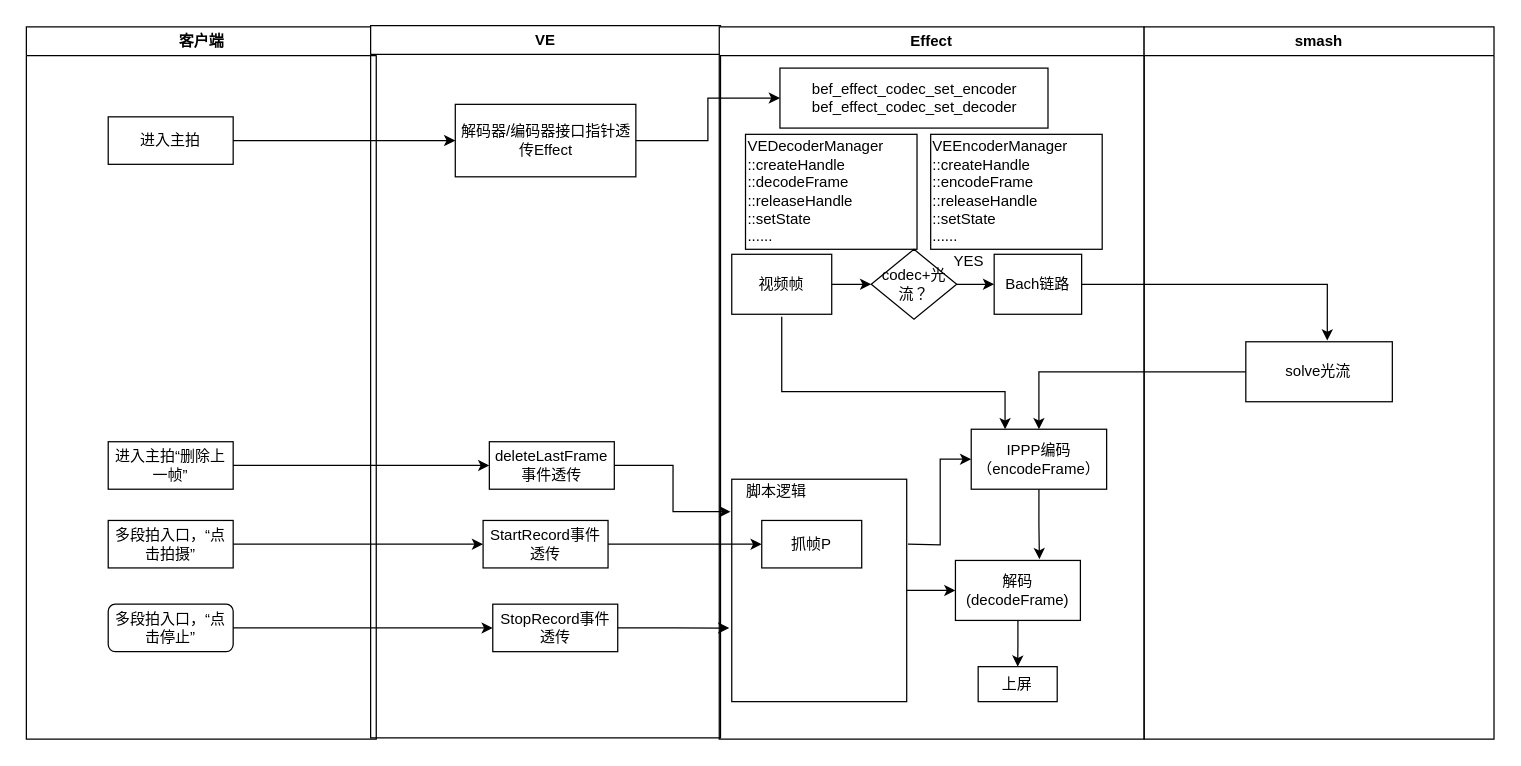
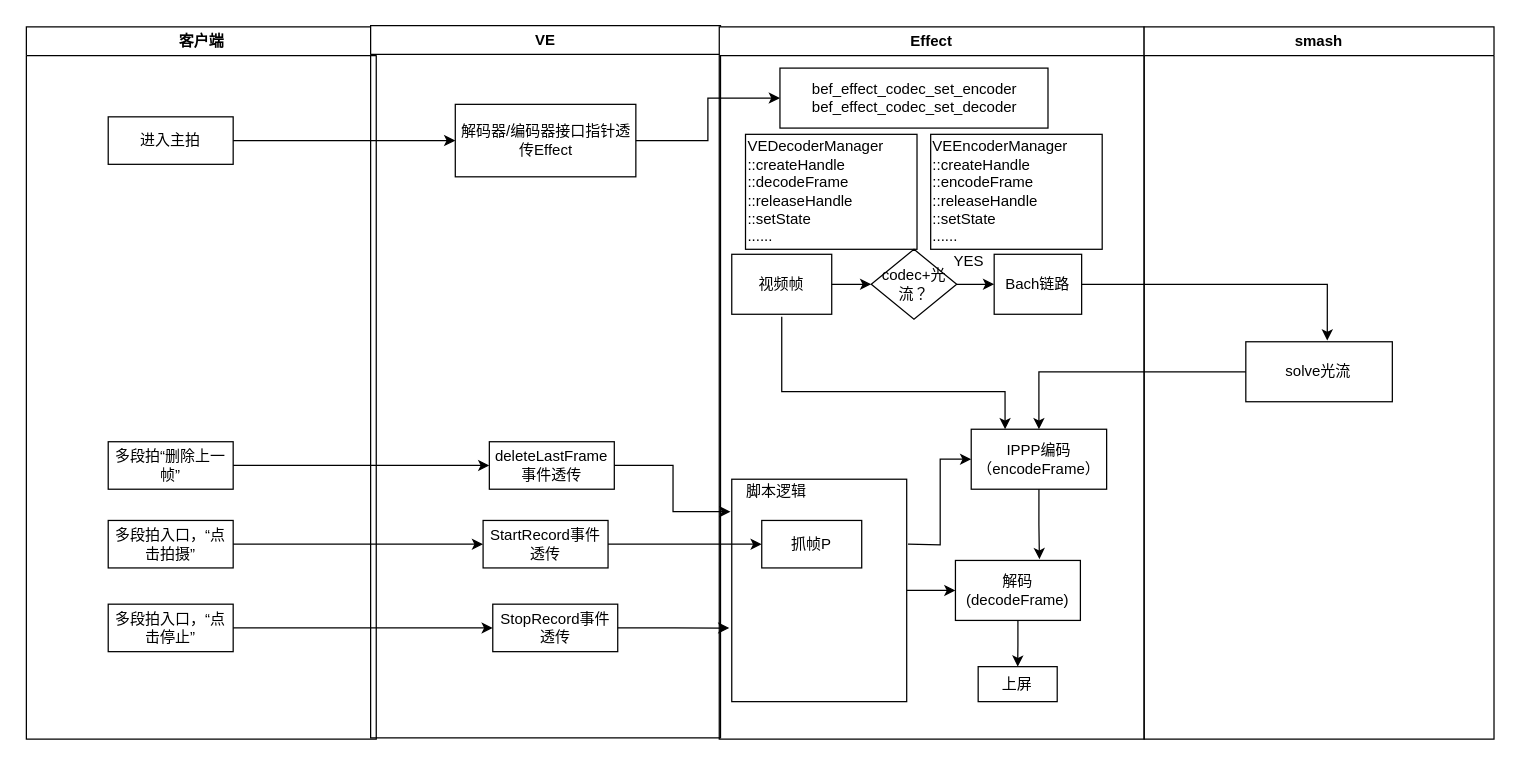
node "进入主拍“删除上一帧”": label "进入主拍“删除上一帧”" -> "多段拍“删除上一帧”"
node "多段拍入口，“点击停止”": shape rounded rectangle -> rectangle
